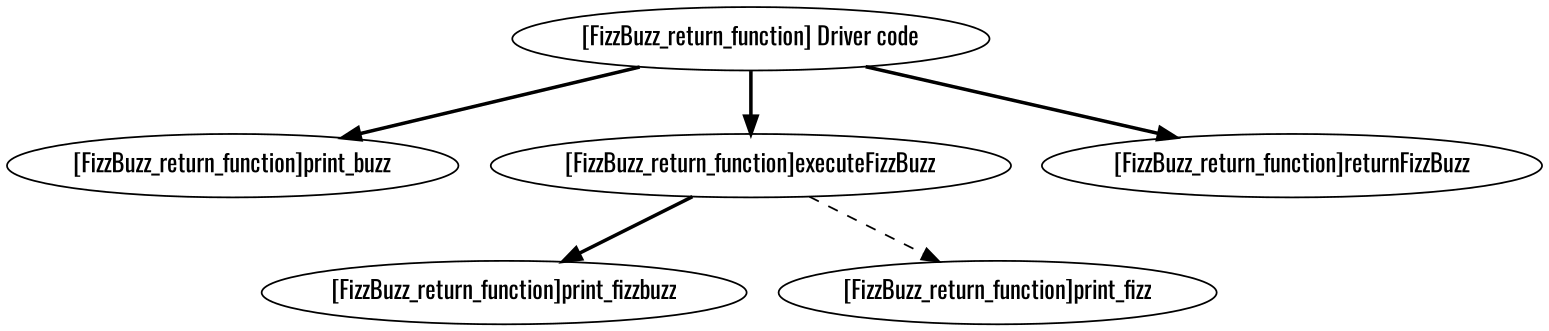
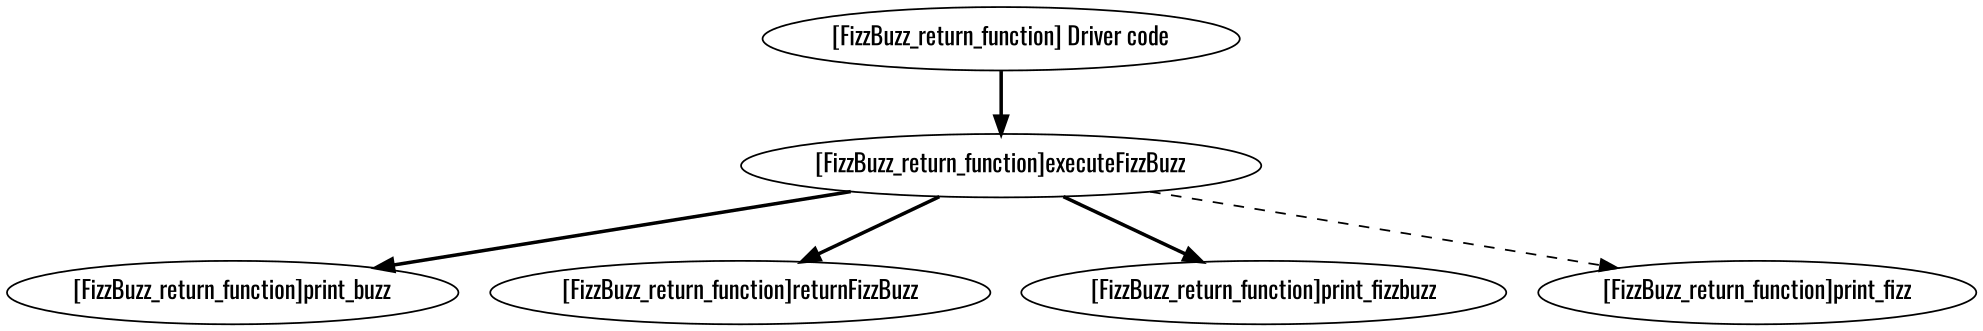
edge "[FizzBuzz_return_function] Driver code" -> "[FizzBuzz_return_function]print_buzz": now "[FizzBuzz_return_function]executeFizzBuzz" -> "[FizzBuzz_return_function]print_buzz"
edge "[FizzBuzz_return_function] Driver code" -> "[FizzBuzz_return_function]returnFizzBuzz": now "[FizzBuzz_return_function]executeFizzBuzz" -> "[FizzBuzz_return_function]returnFizzBuzz"
